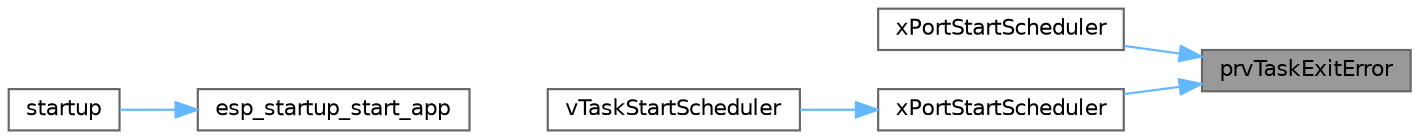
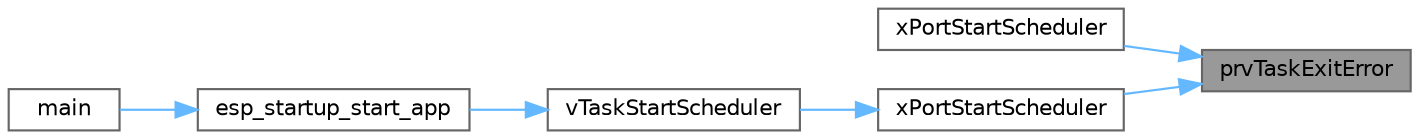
node "startup": label "startup" -> "main"
edge "esp_startup_start_app" -> "vTaskStartScheduler": added
